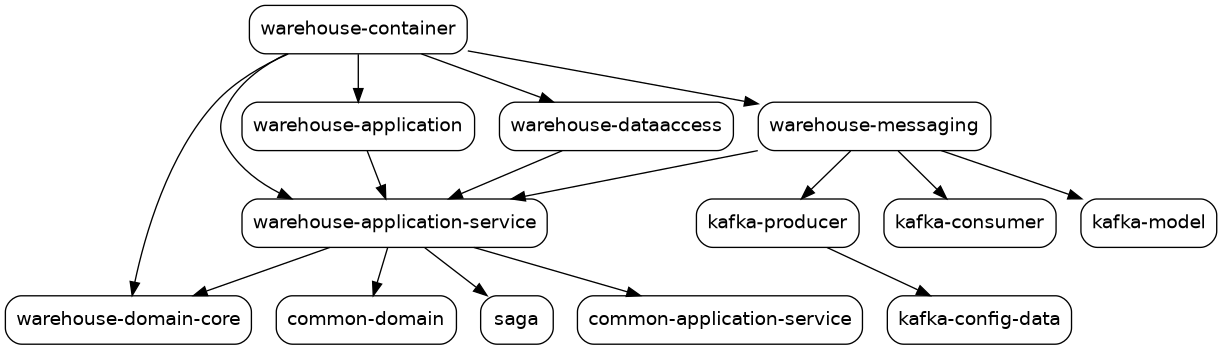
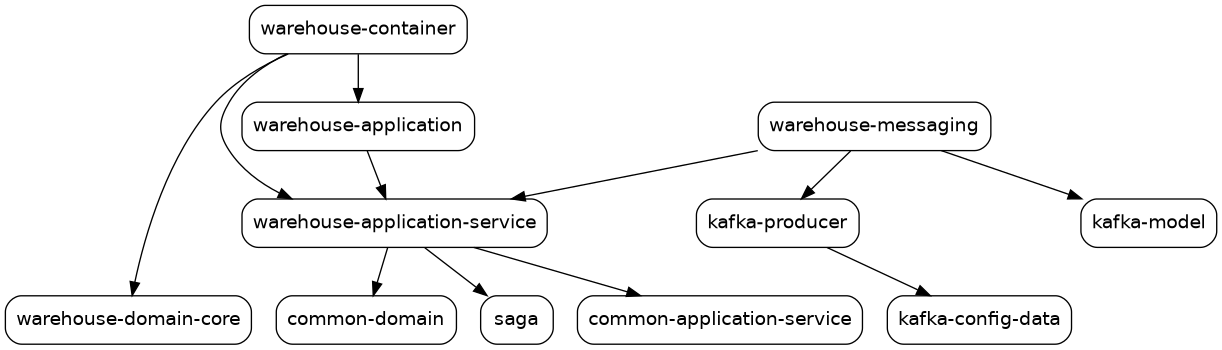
edge "warehouse-container" -> "warehouse-messaging": removed
node "warehouse-dataaccess": removed
node "kafka-consumer": removed
edge "warehouse-application-service" -> "warehouse-domain-core": removed
